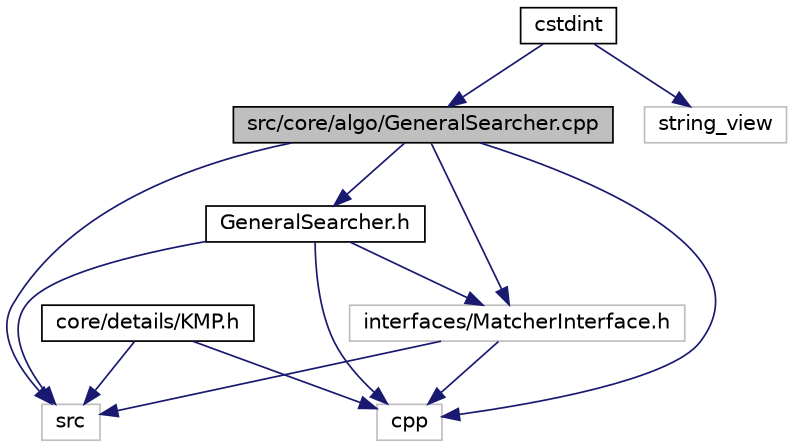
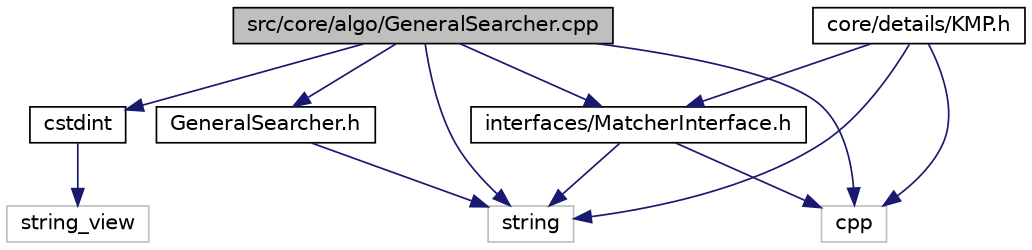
edge "cstdint" -> "src/core/algo/GeneralSearcher.cpp": reversed
edge "GeneralSearcher.h" -> "interfaces/MatcherInterface.h": now "core/details/KMP.h" -> "interfaces/MatcherInterface.h"
node "interfaces/MatcherInterface.h": color grey75 -> black
edge "GeneralSearcher.h" -> "cpp": removed
node "src": label "src" -> "string"
